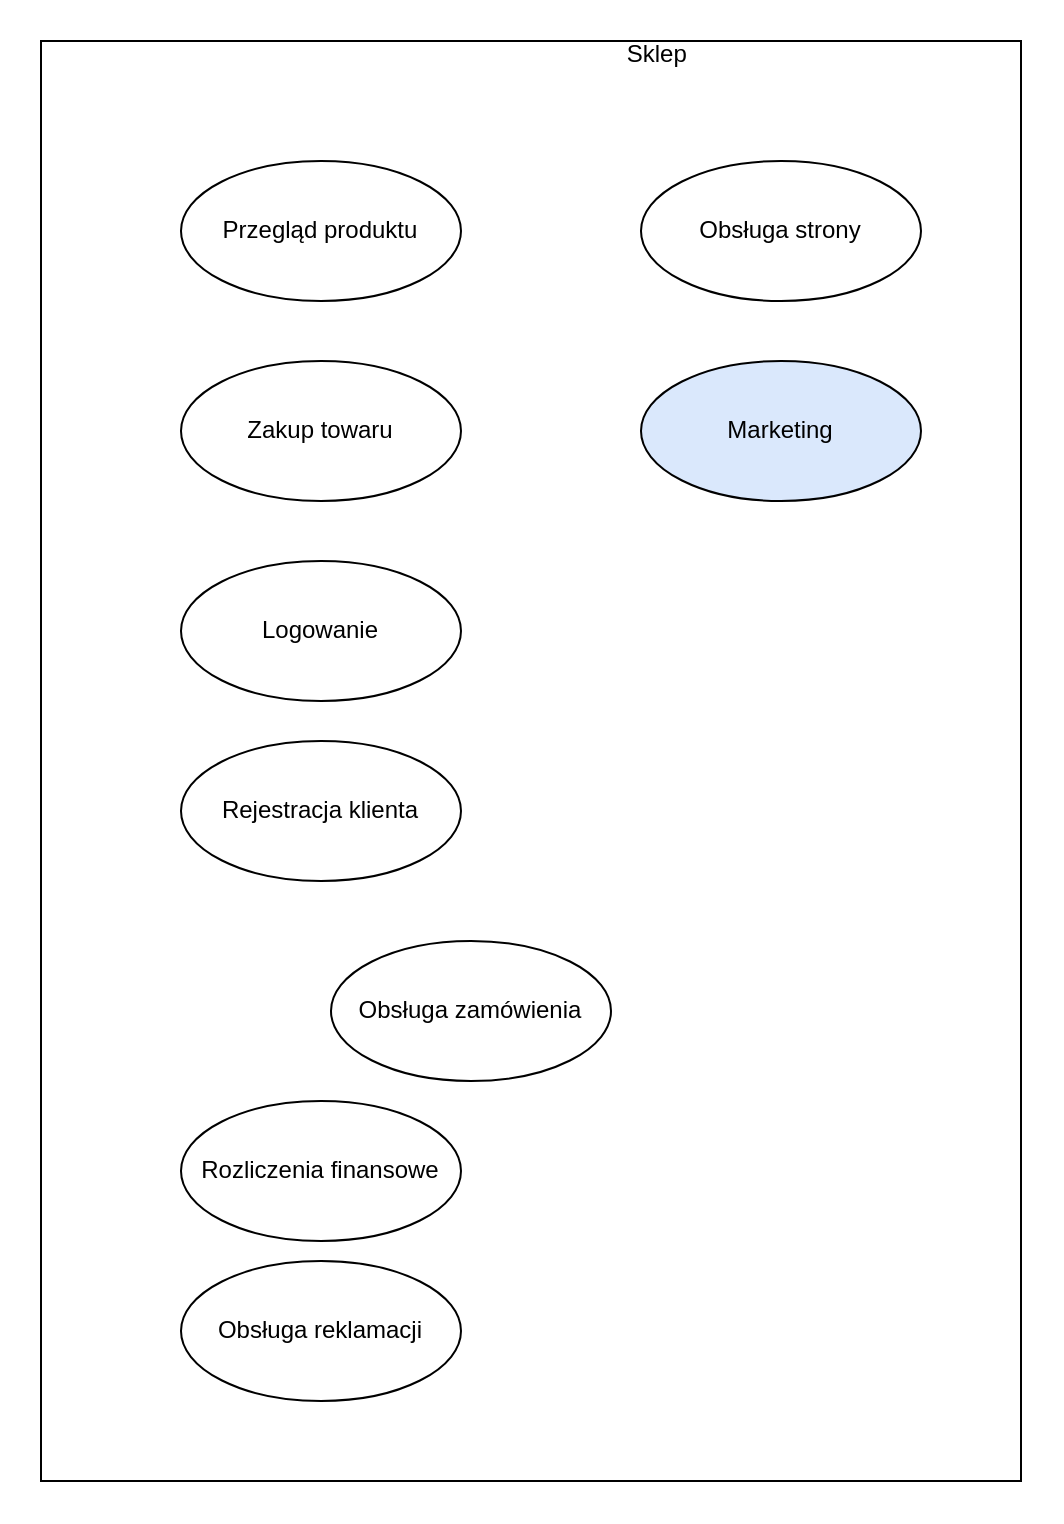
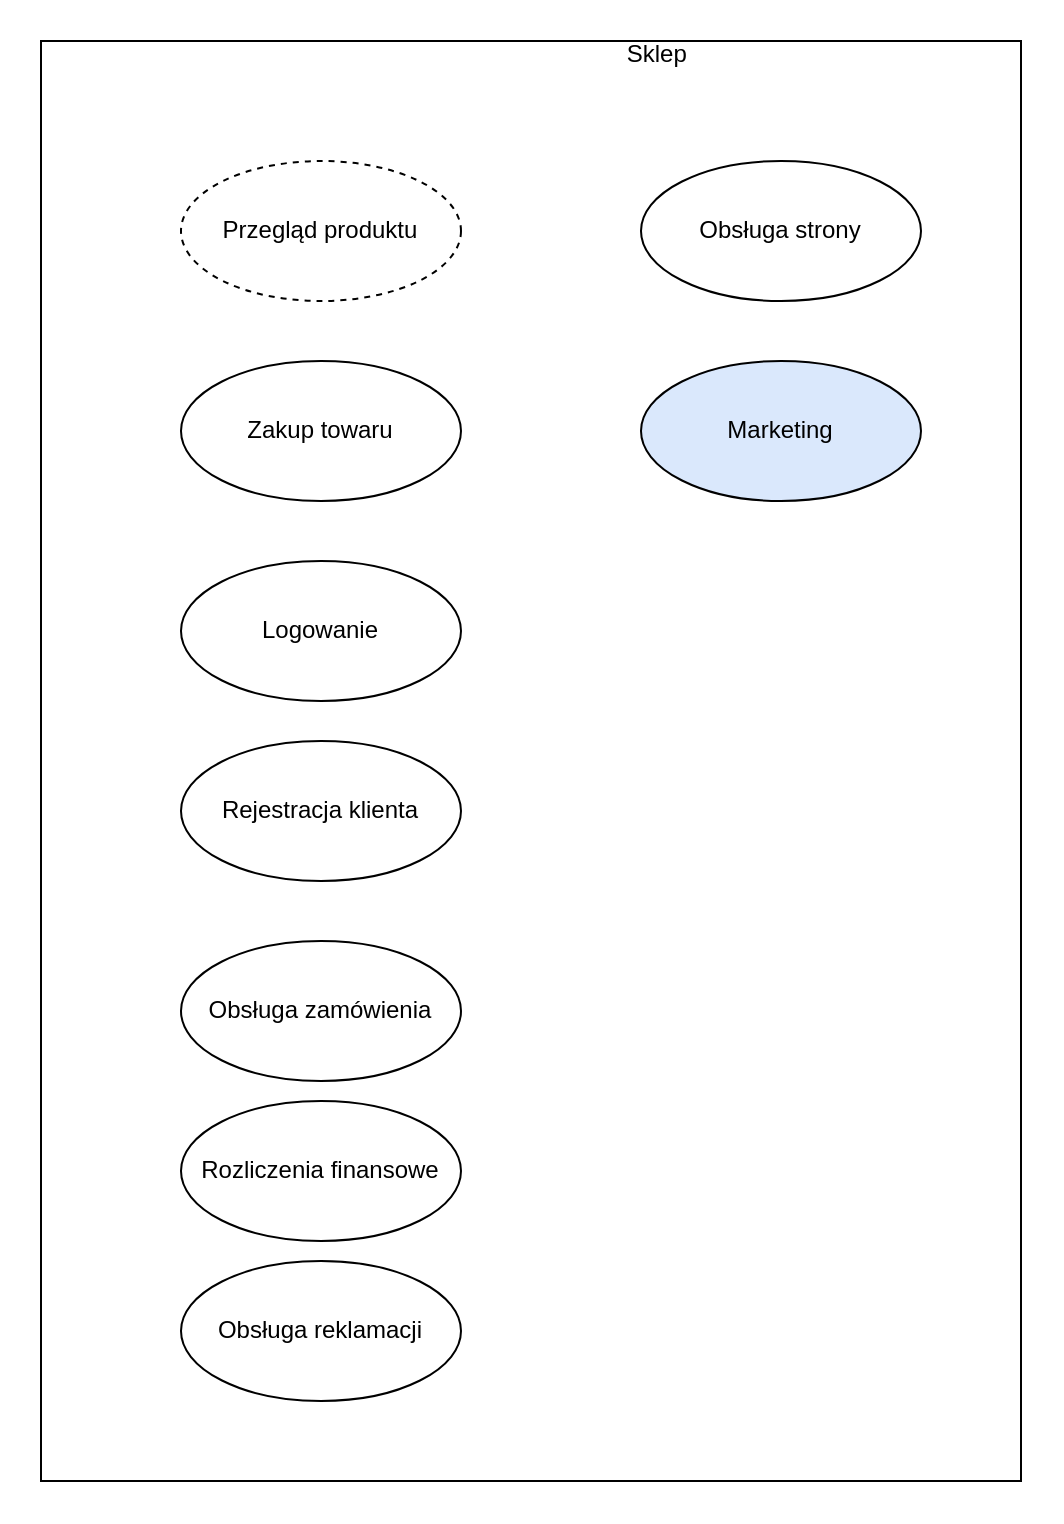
node "Przegląd produktu": style solid -> dashed
node "Obsługa zamówienia": moved (471, 1011) -> (321, 1011)
